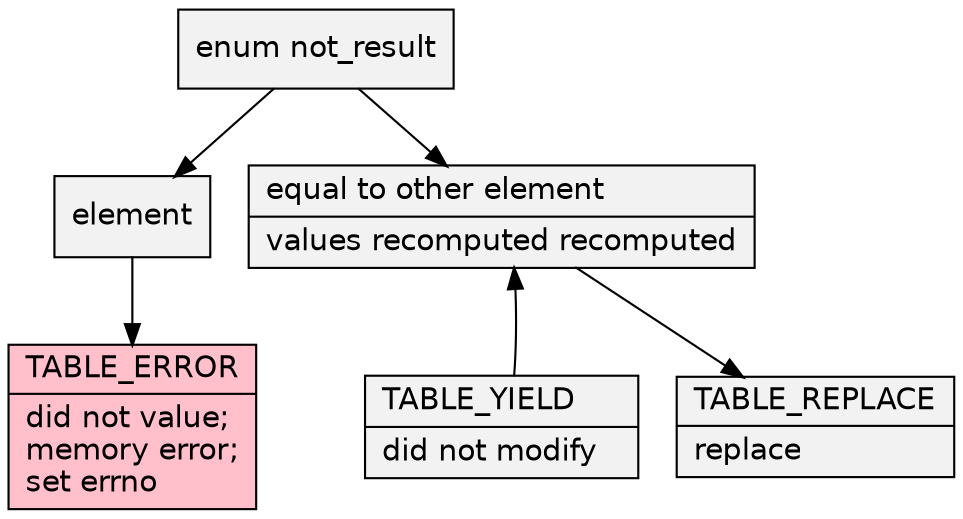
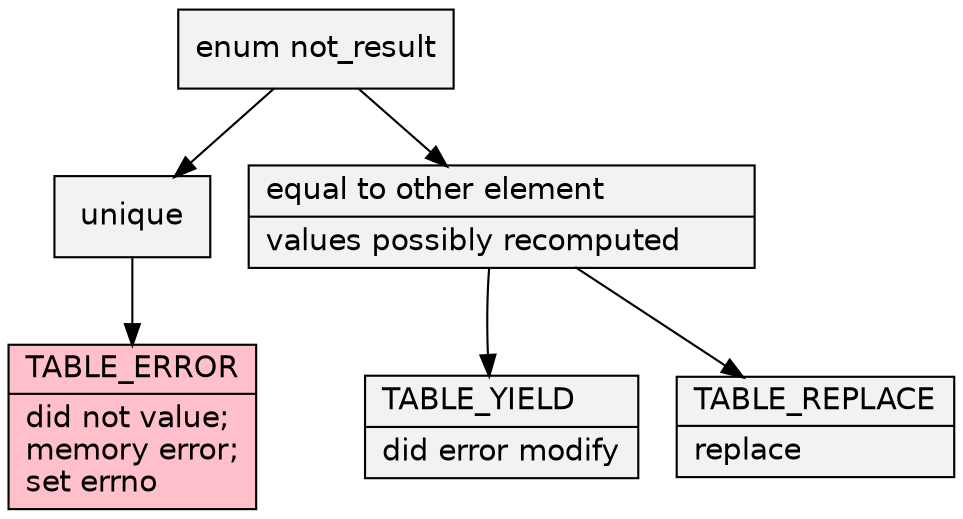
node "element": label "element" -> "unique"
node "equal to other element": text "values recomputed recomputed" -> "values possibly recomputed"
edge "TABLE_YIELD" -> "equal to other element": reversed
node "TABLE_YIELD": text "did not modify" -> "did error modify"
